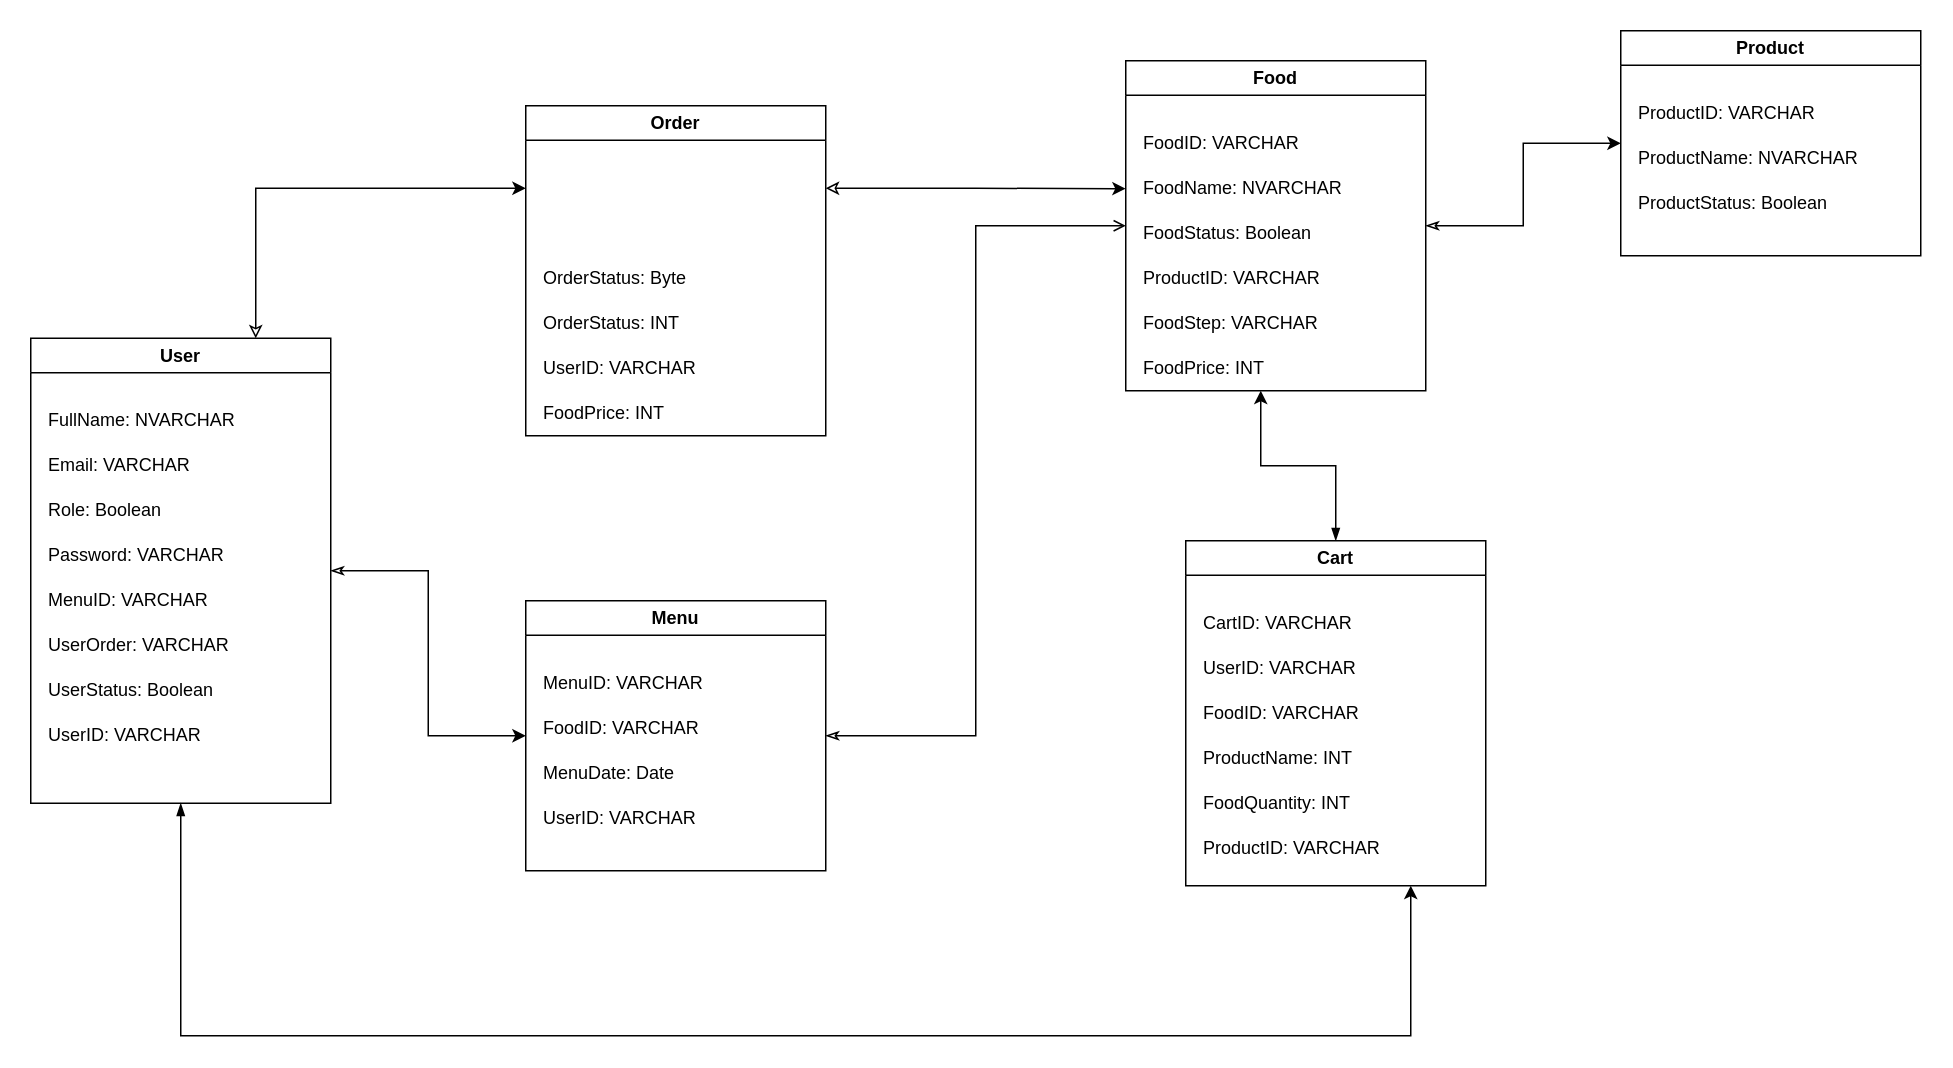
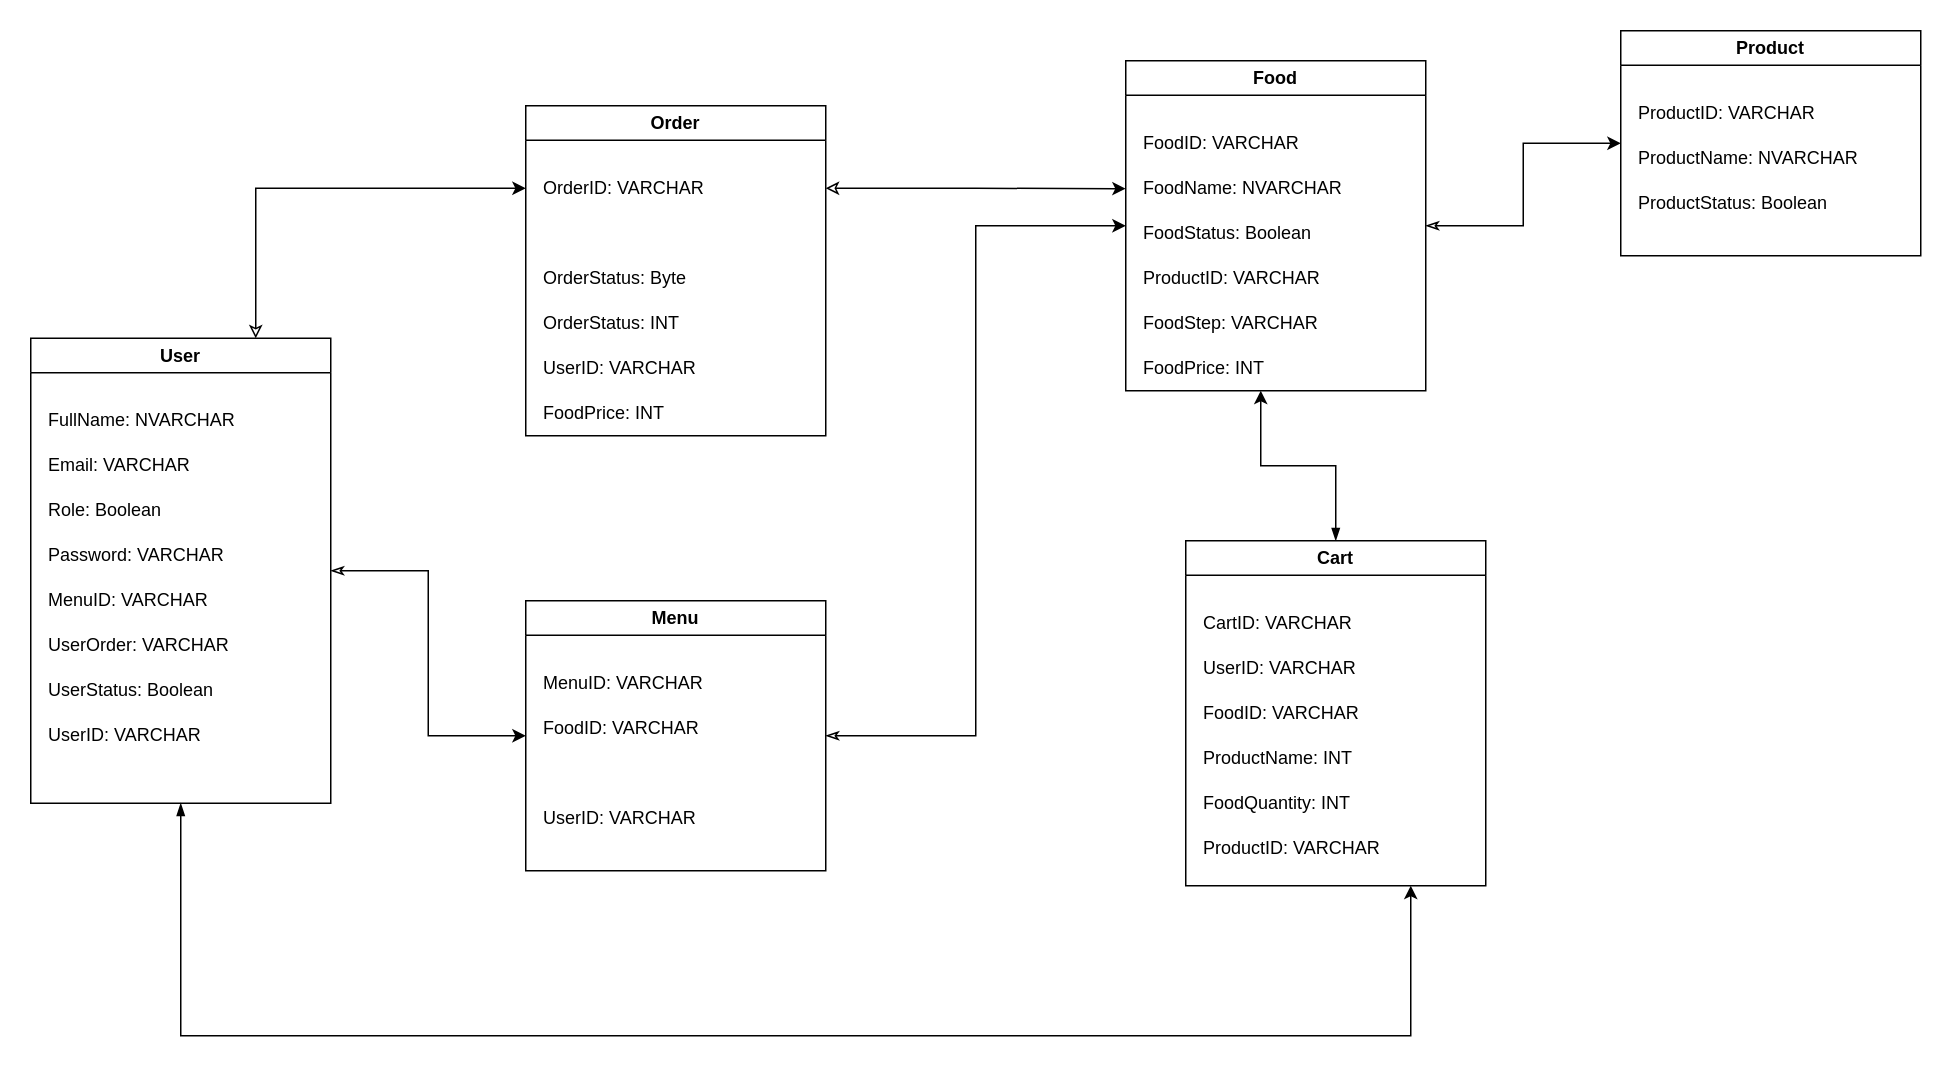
node "OrderID: VARCHAR": added
edge "Food" -- "Menu": arrowhead open -> classic
node "MenuDate: Date": removed
